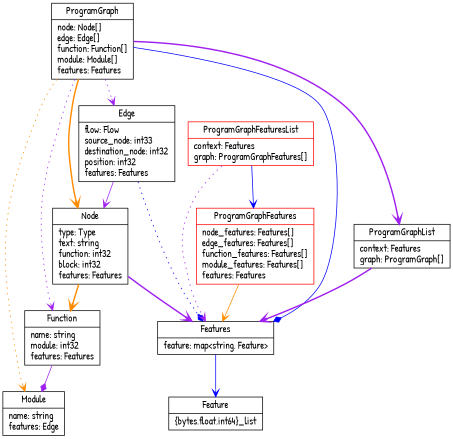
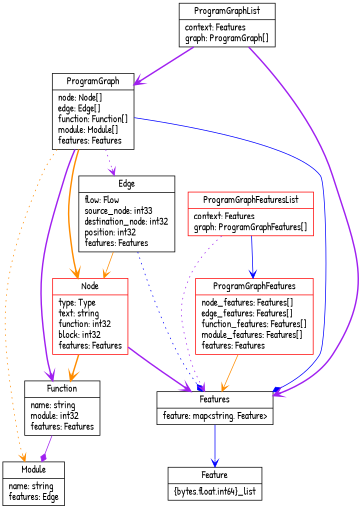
edge "ProgramGraph" -> "ProgramGraphList": reversed
edge "ProgramGraph" -> "Function": style dotted -> bold
edge "Edge" -> "Node": color purple -> darkorange
node "Node": color black -> red
